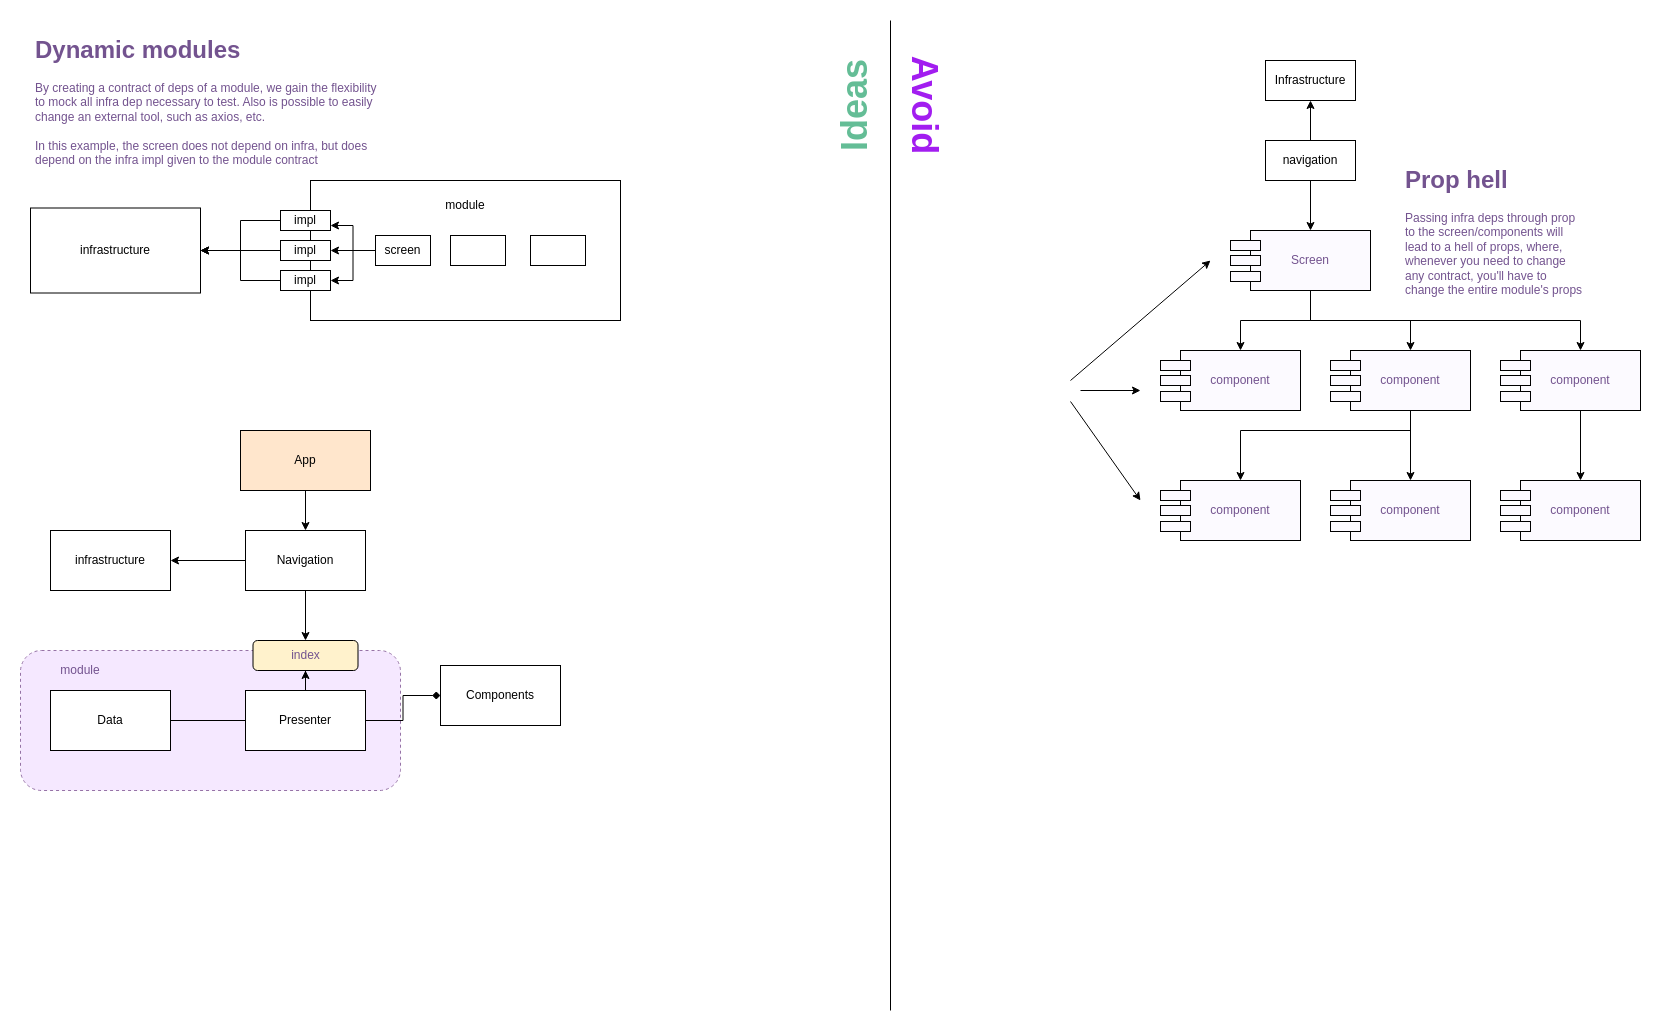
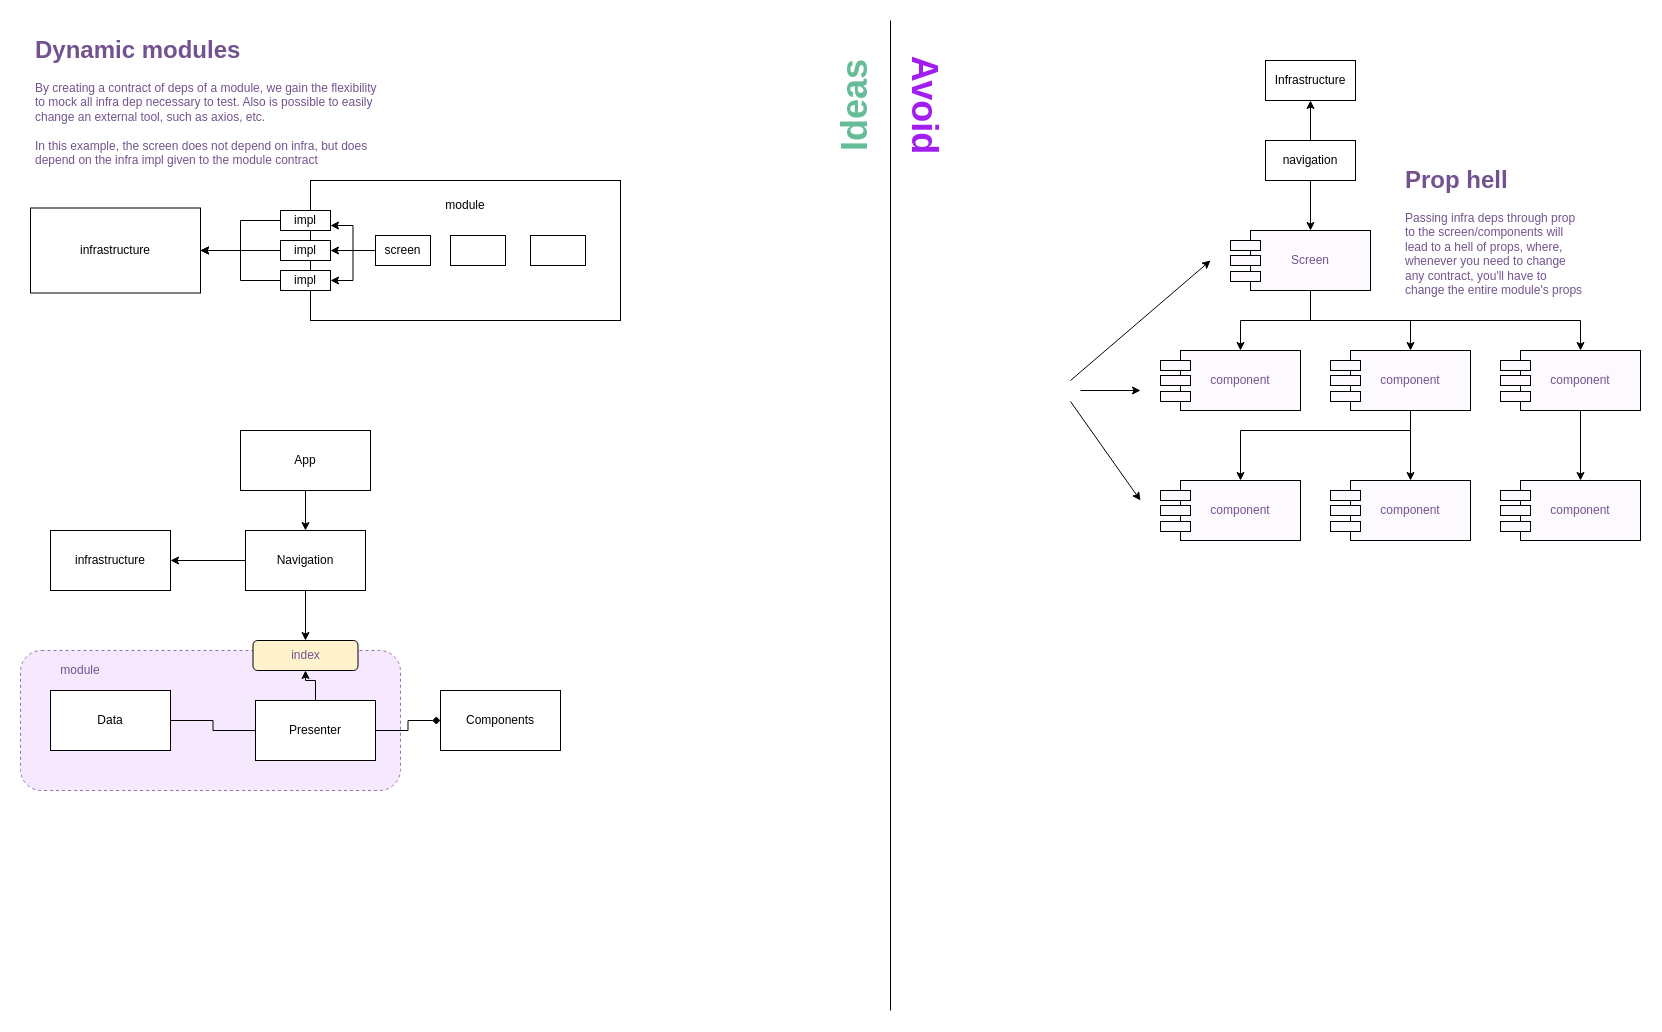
node "App": fillcolor #ffe6cc -> #ffffff
node "Components": moved (501, 696) -> (501, 721)
node "Presenter": moved (306, 721) -> (316, 731)
